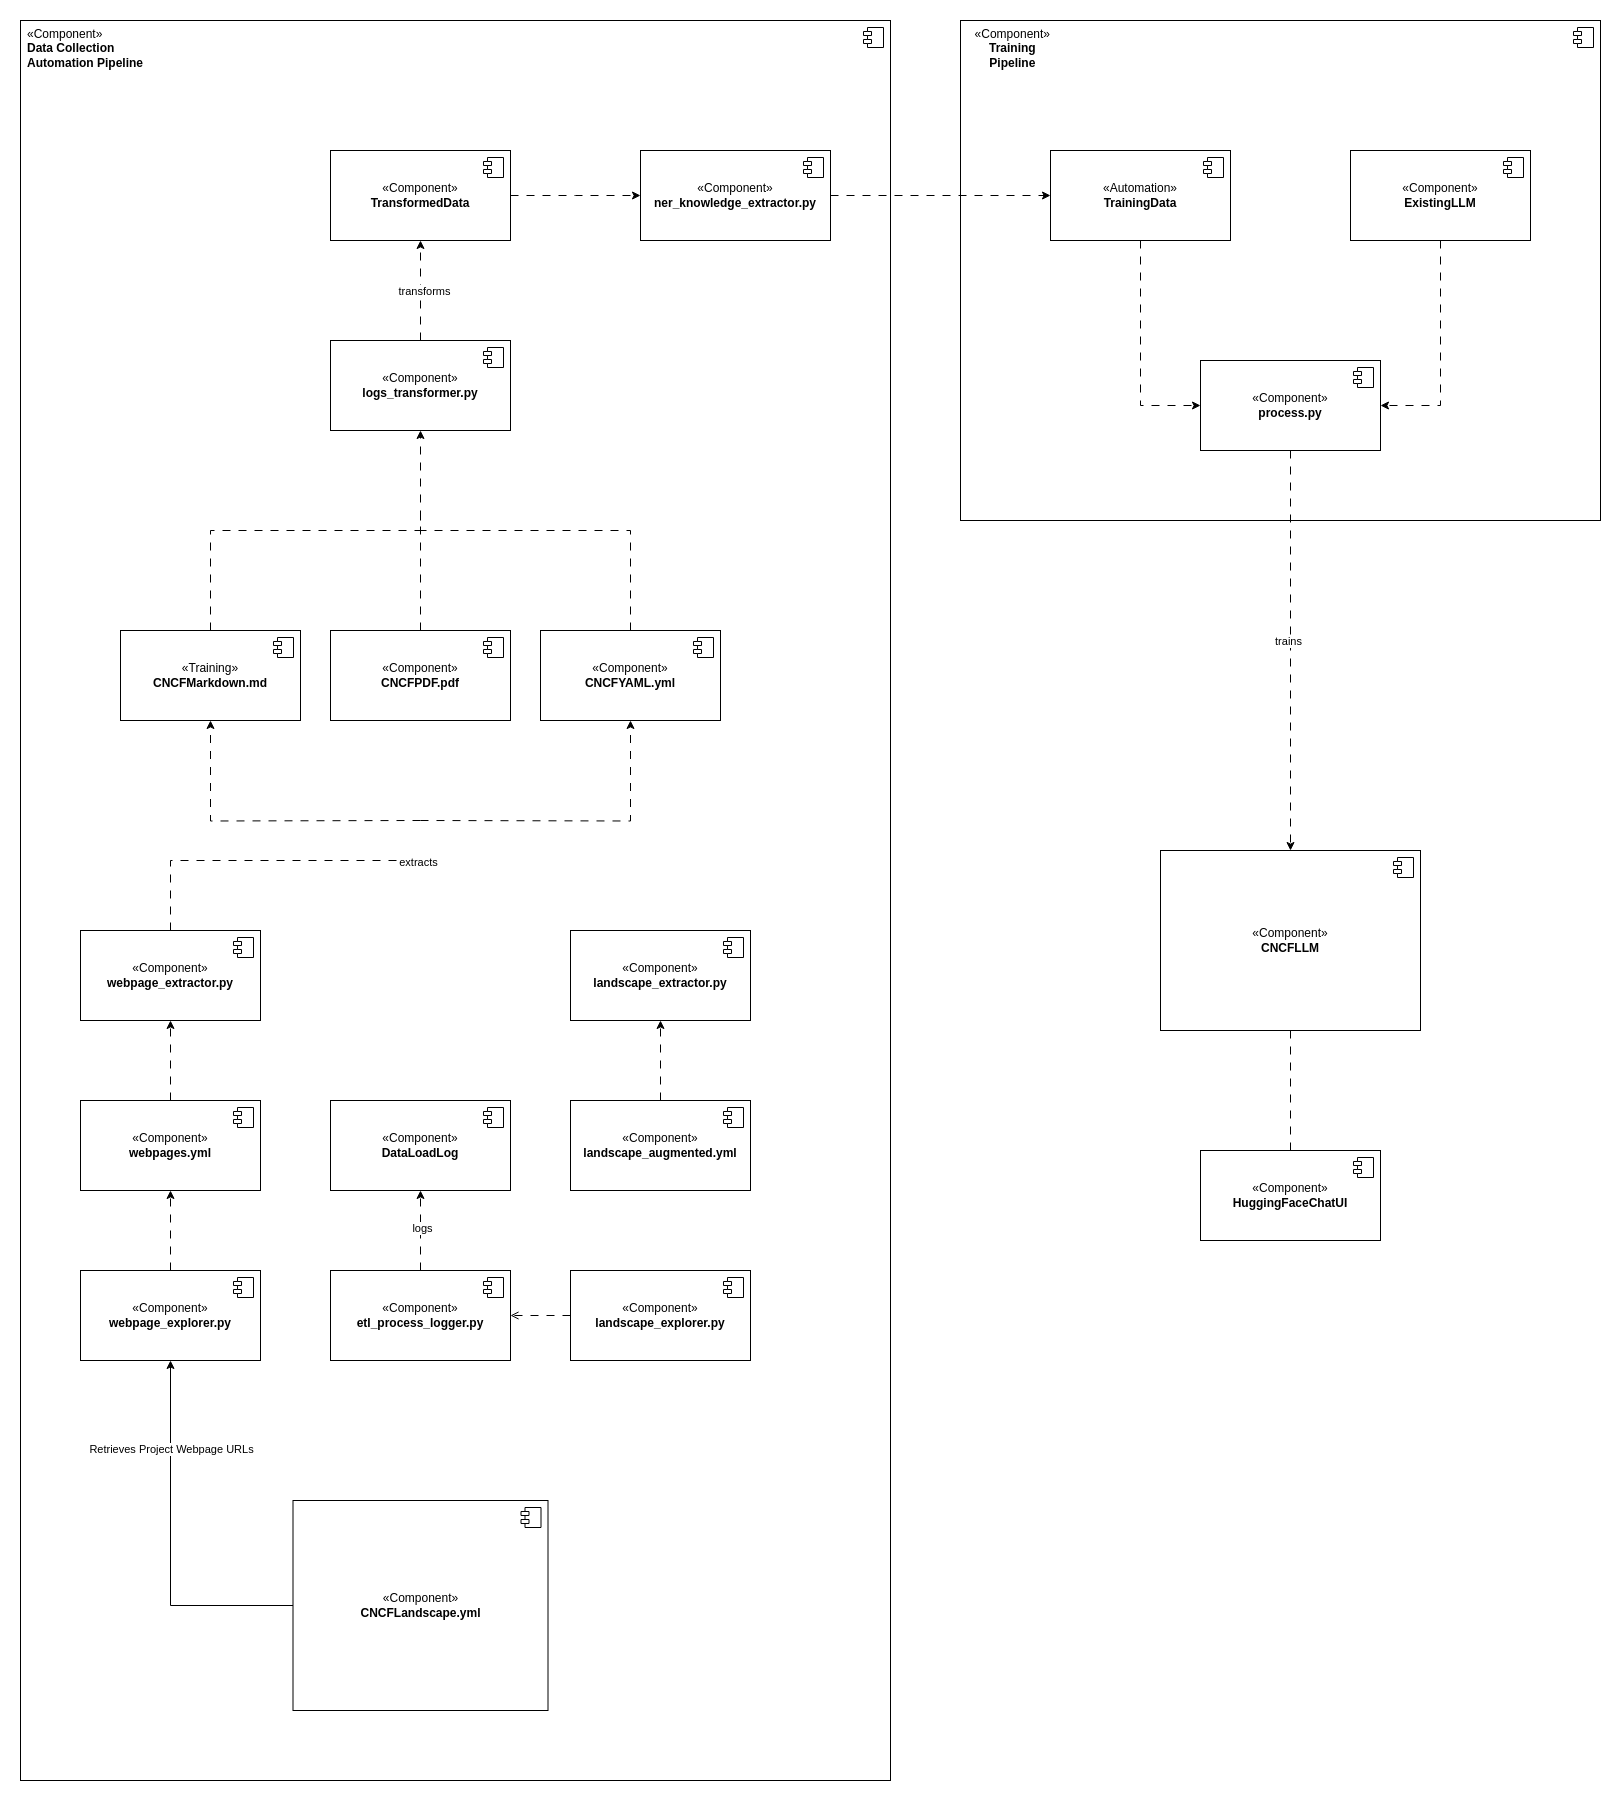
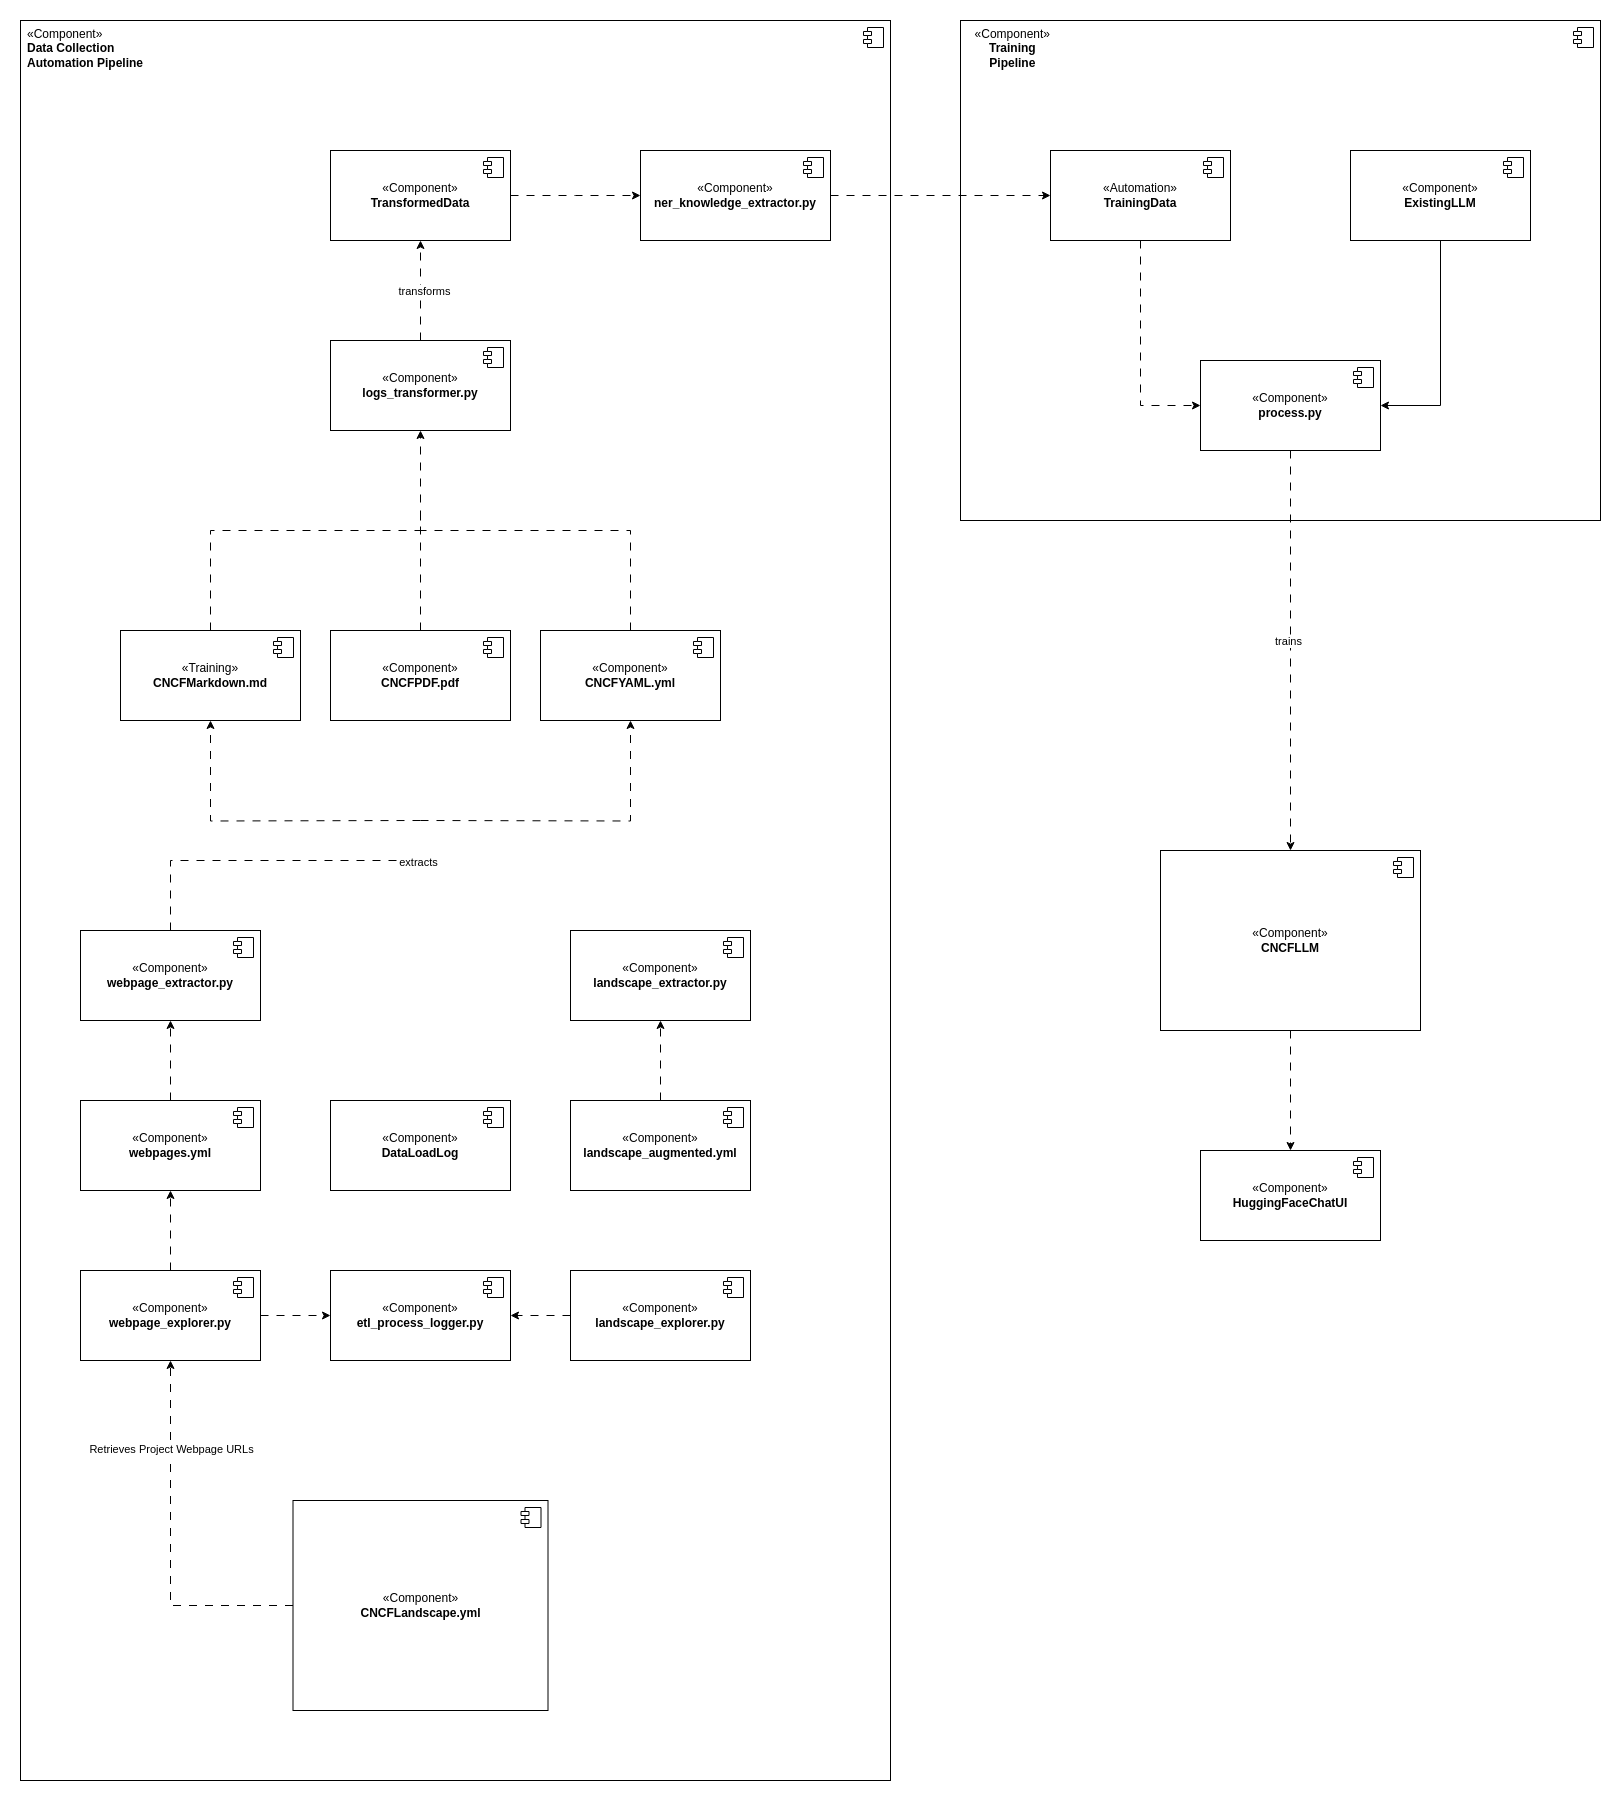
edge "«Component» ExistingLLM" -> "«Component» process.py": style dashed -> solid
edge "«Component» CNCFLLM" -- "«Component» HuggingFaceChatUI": arrowhead none -> classic
edge "«Component» etl_process_logger.py" -> "«Component» DataLoadLog": removed, label "logs"
edge "«Component» webpage_explorer.py" -> "«Component» etl_process_logger.py": added
edge "«Component» landscape_explorer.py" -> "«Component» etl_process_logger.py": arrowhead open -> classic
edge "«Component» CNCFLandscape.yml" -> "«Component» webpage_explorer.py": style solid -> dashed
